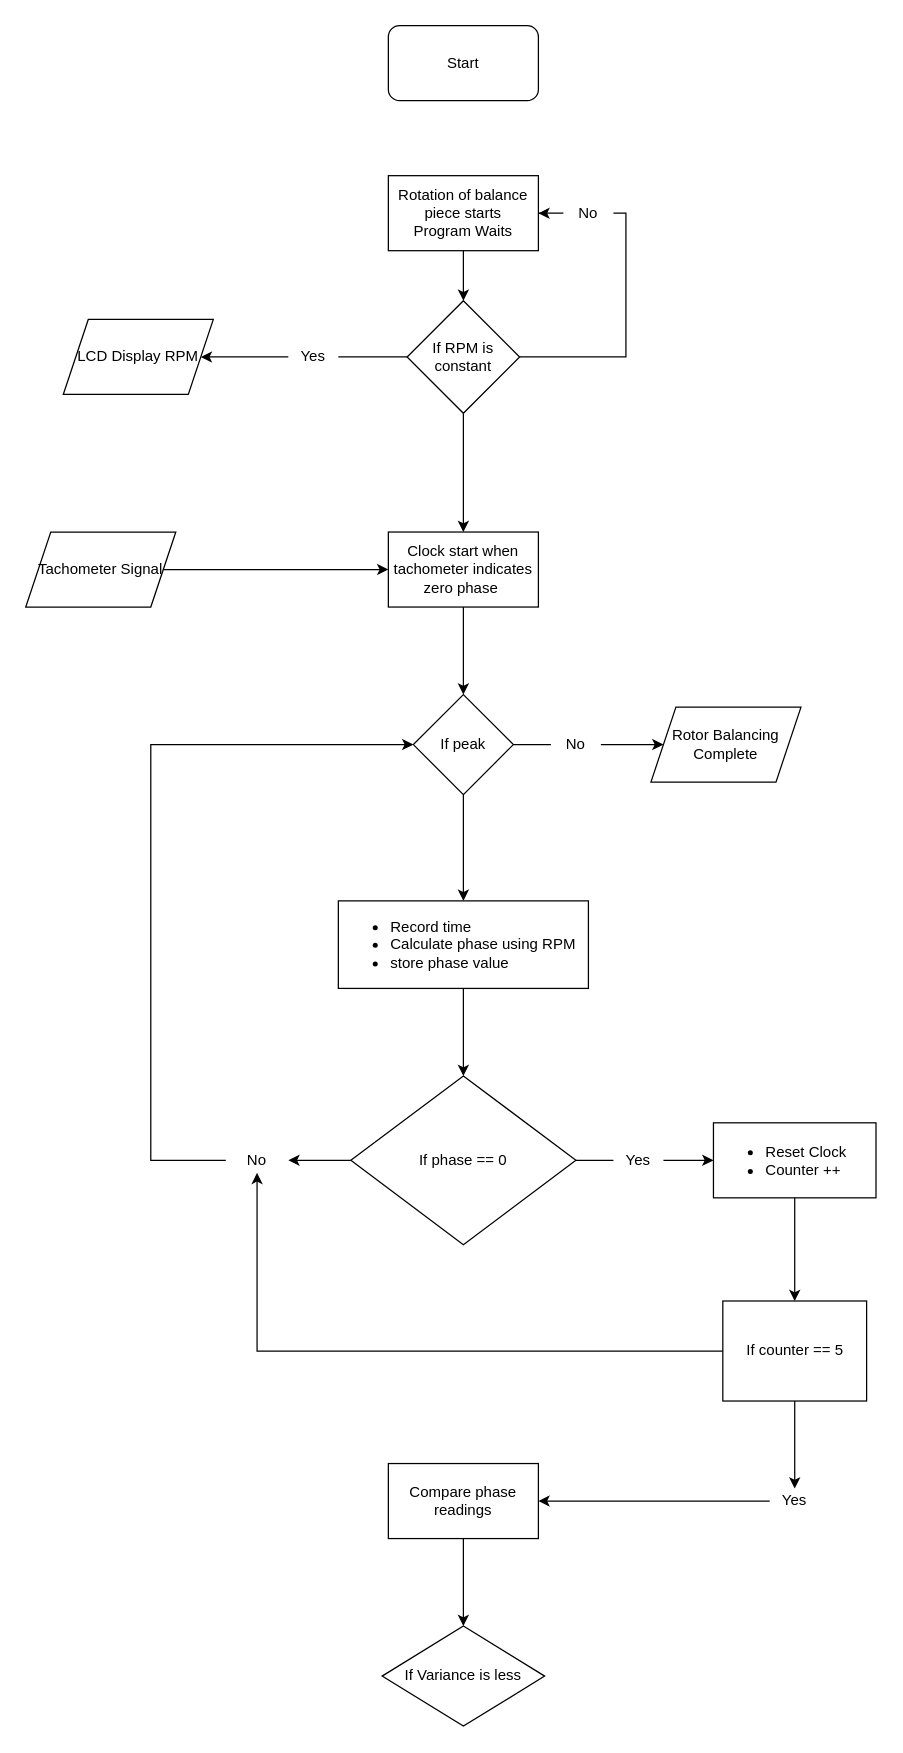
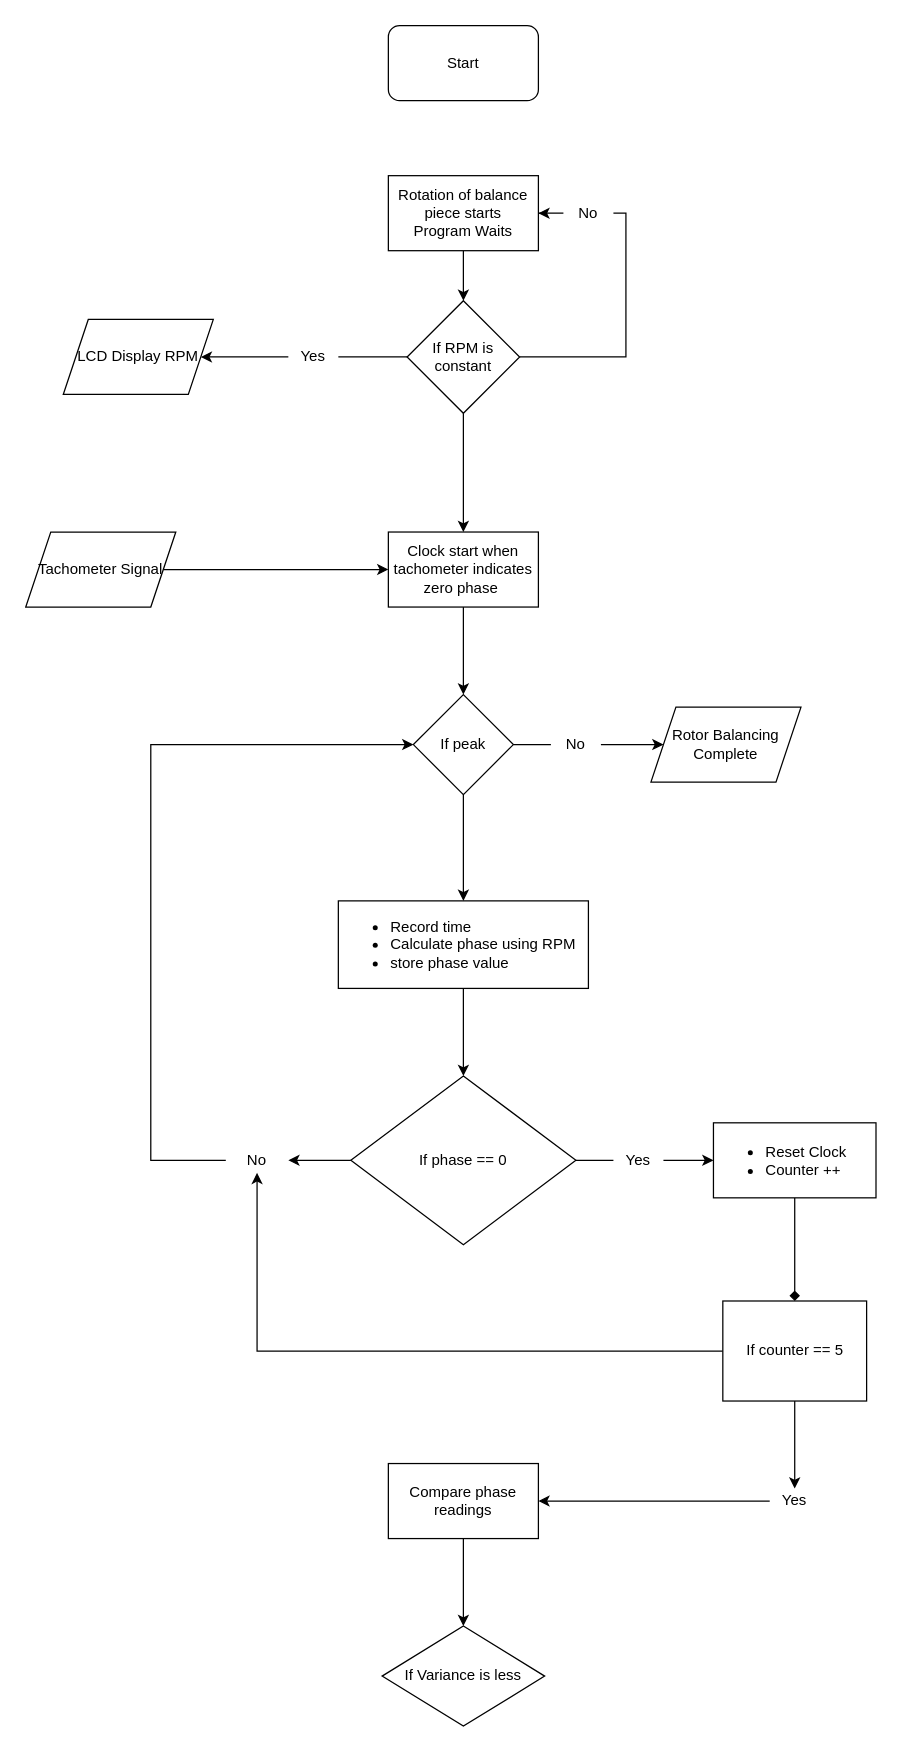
edge "Reset Clock Counter ++" -> "If counter == 5": arrowhead classic -> diamond
